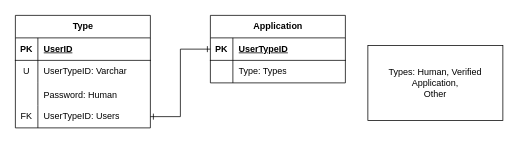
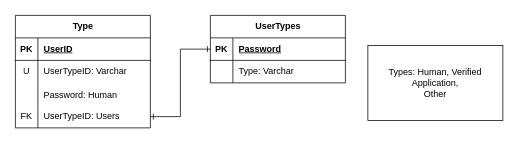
node "Application": label "Application" -> "UserTypes"
node "UserTypeID": label "UserTypeID" -> "Password"
node "Type: Types": label "Type: Types" -> "Type: Varchar"
